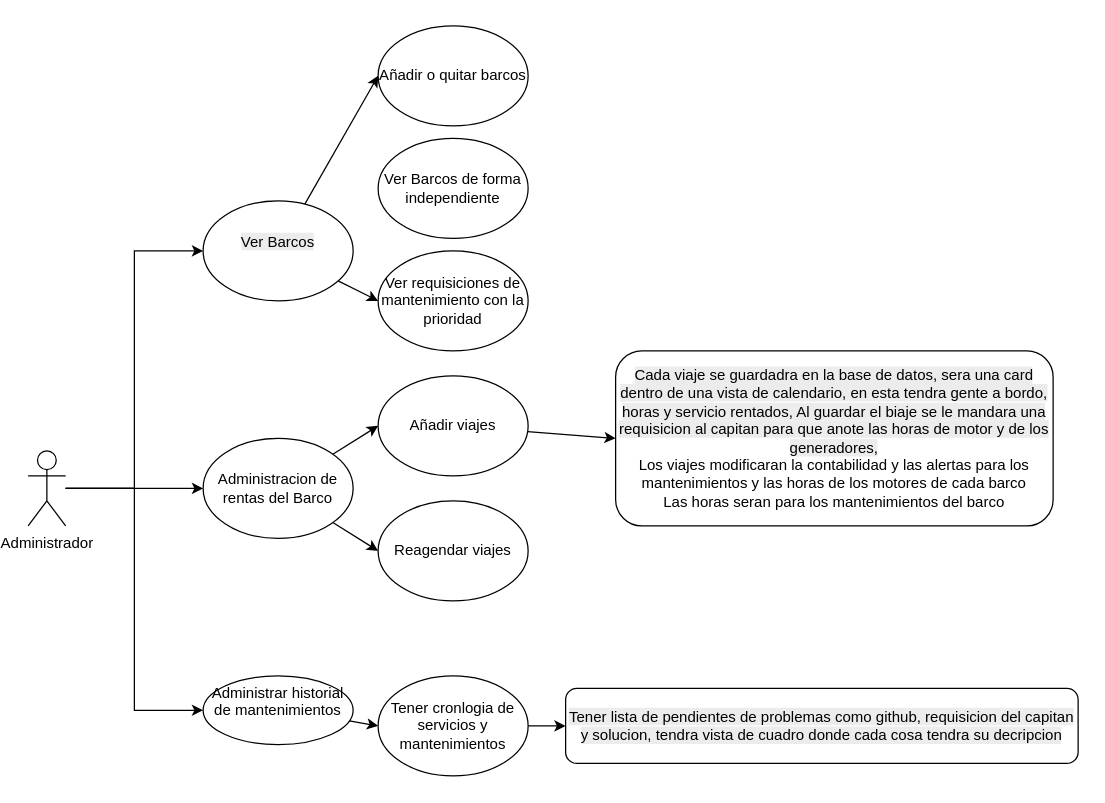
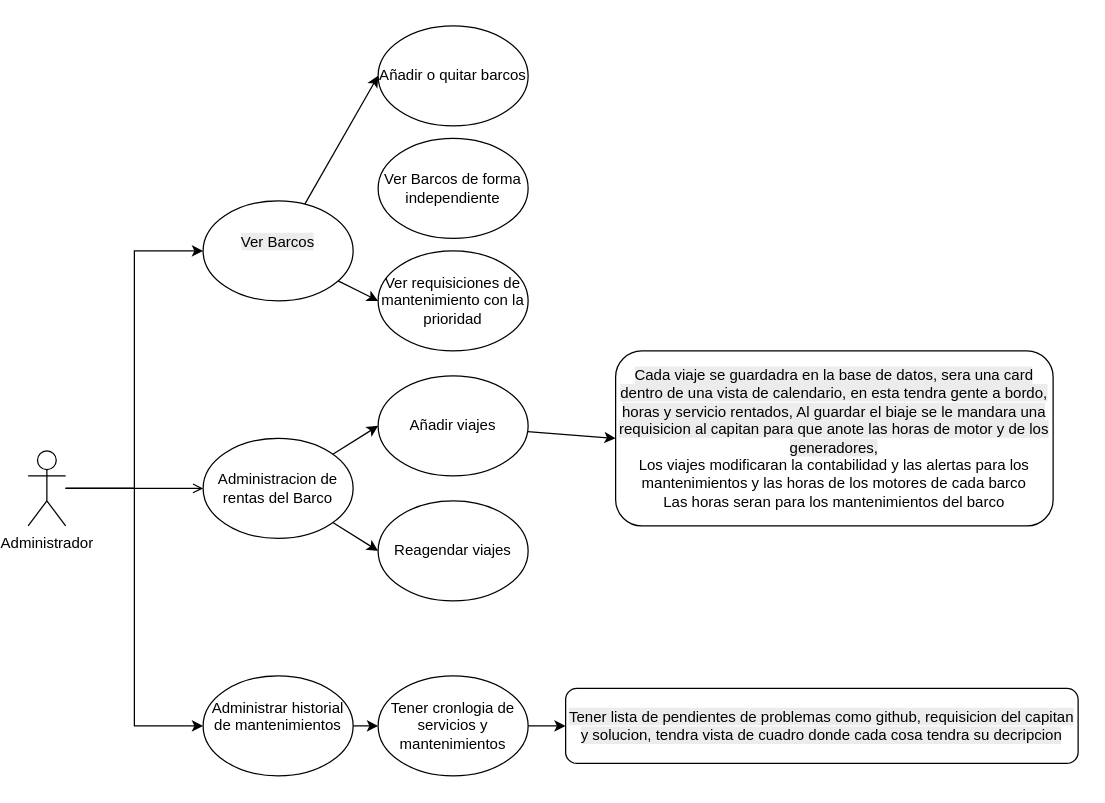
edge "Administrador" -> "Administracion de rentas del Barco": arrowhead classic -> open
node "Administrar historial de mantenimientos": size 150x69 -> 150x100
